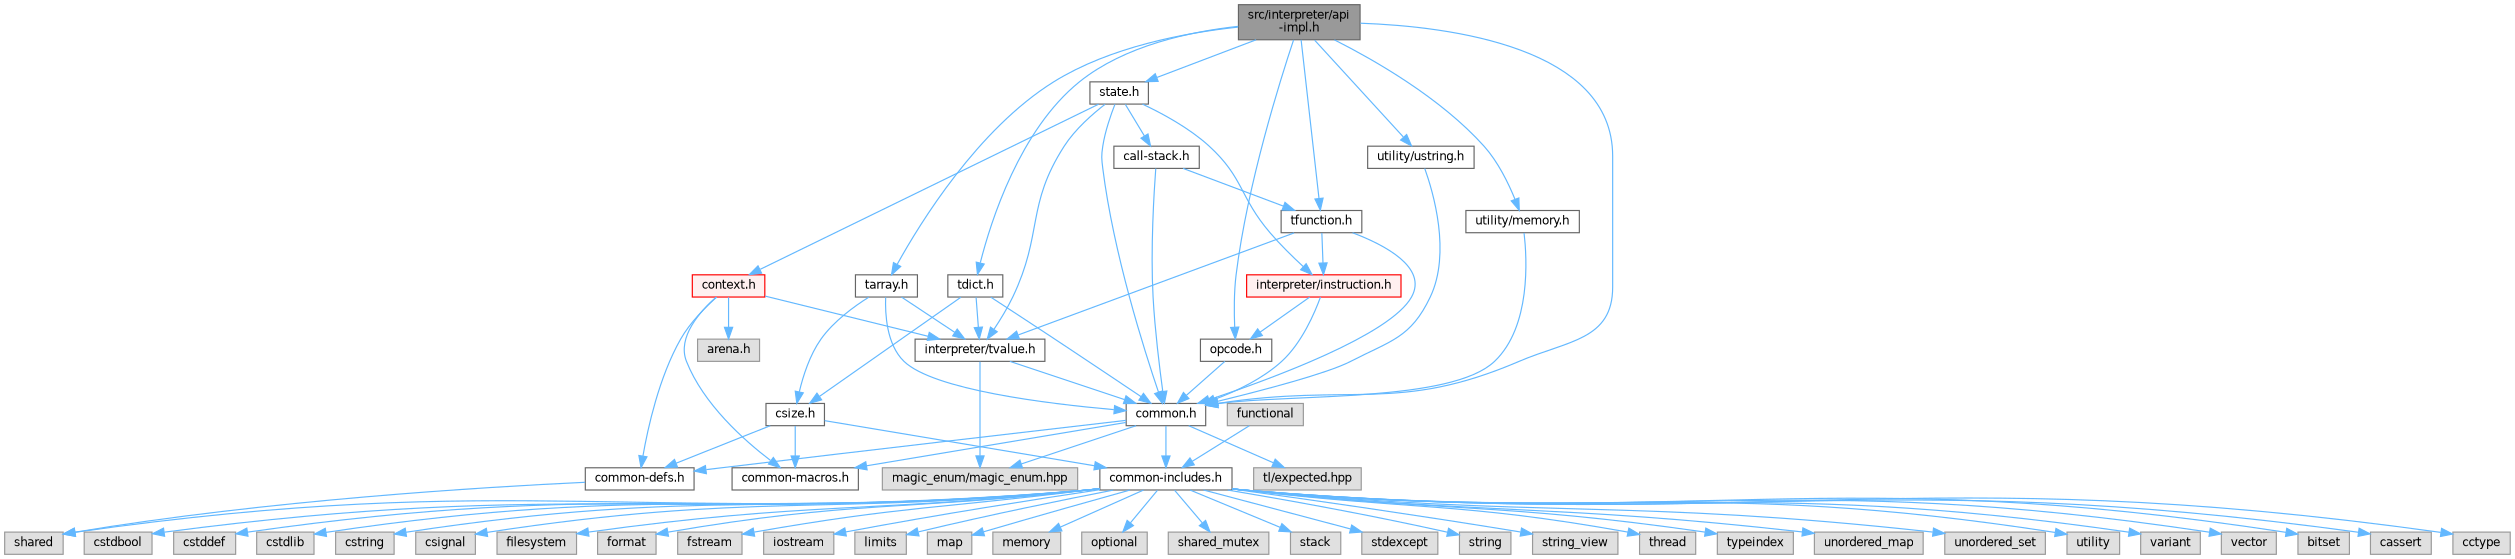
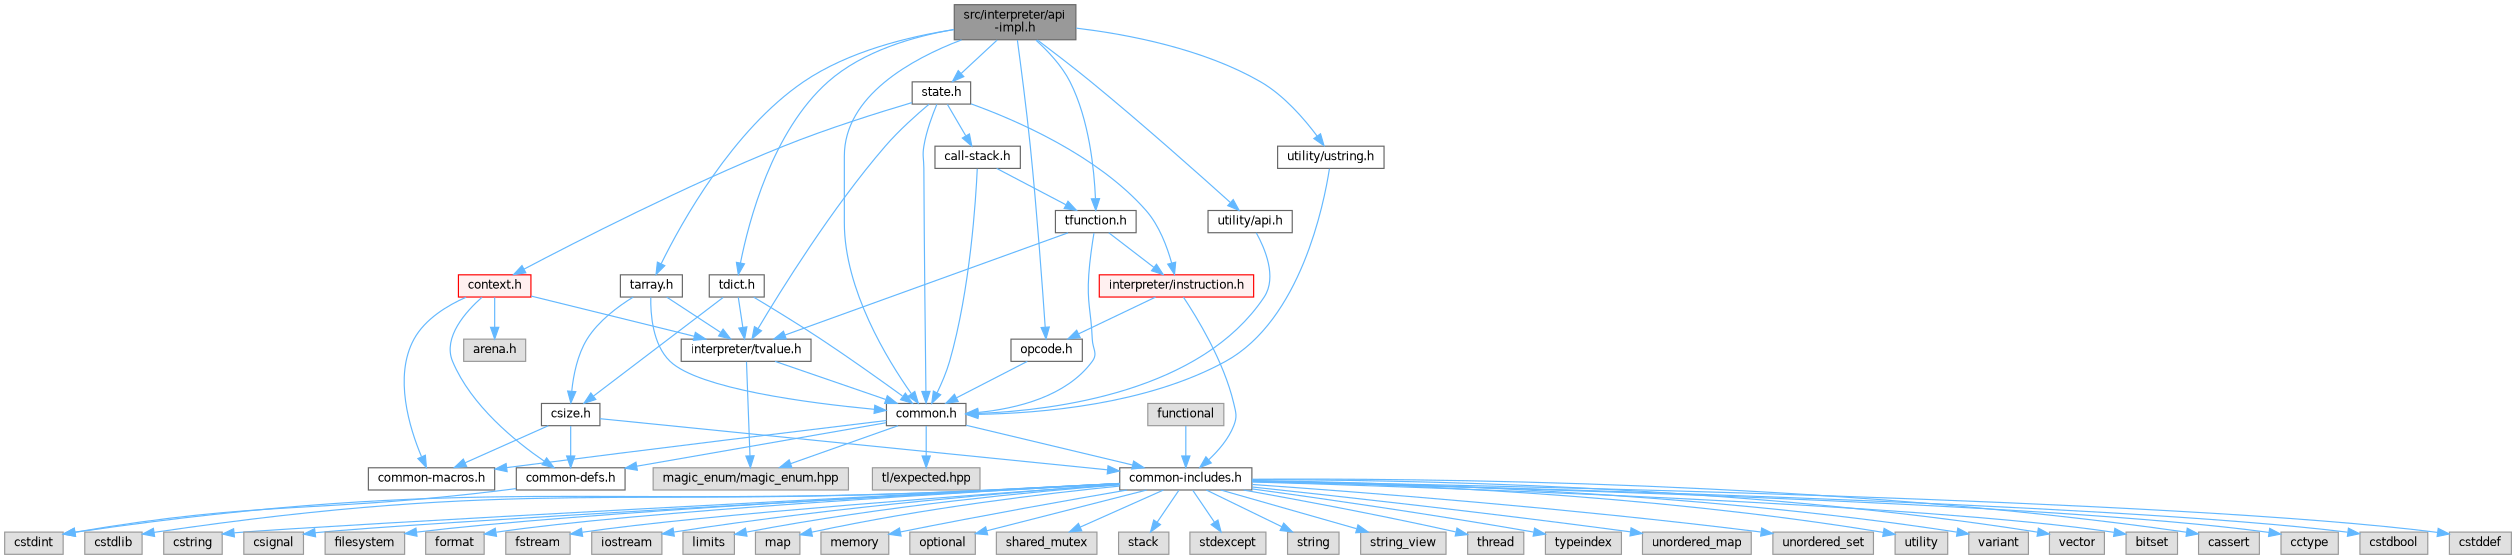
node "utility/memory.h": label "utility/memory.h" -> "utility/api.h"
edge "interpreter/instruction.h" -> "common.h": now "interpreter/instruction.h" -> "common-includes.h"
node "shared": label "shared" -> "cstdint"
